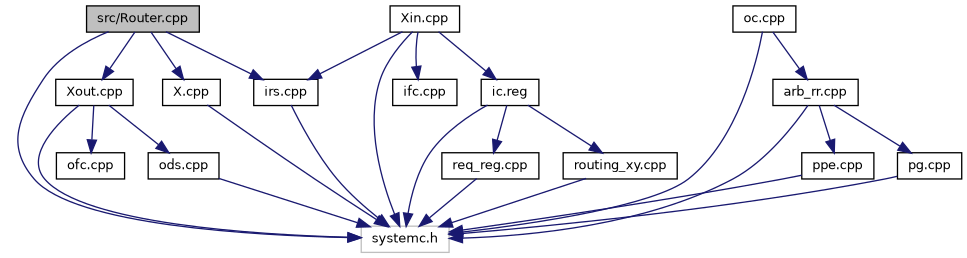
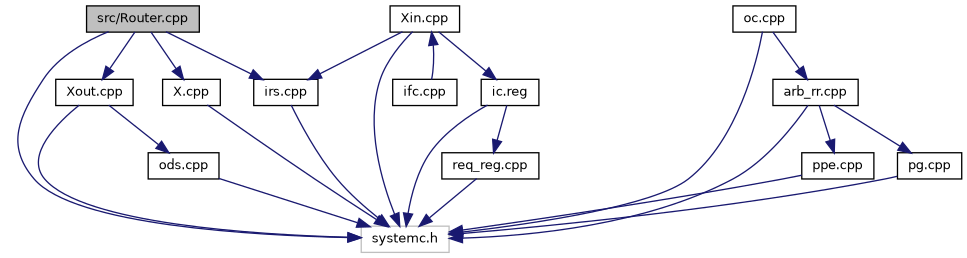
edge "Xin.cpp" -> "ifc.cpp": reversed
node "ofc.cpp": removed
node "routing_xy.cpp": removed
